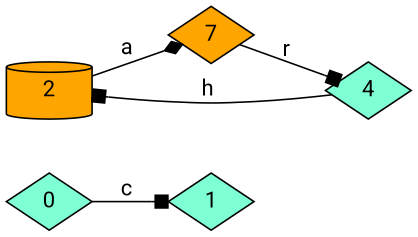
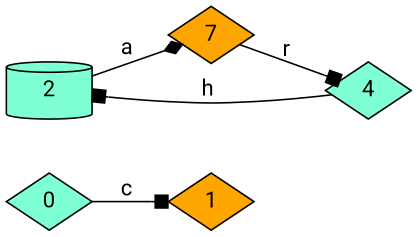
node "2": fillcolor orange -> aquamarine
node "1": fillcolor aquamarine -> orange
